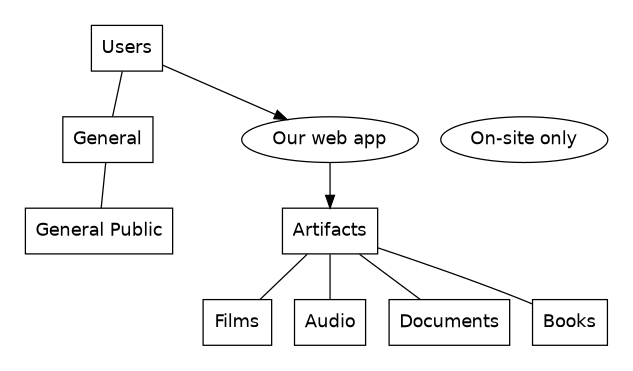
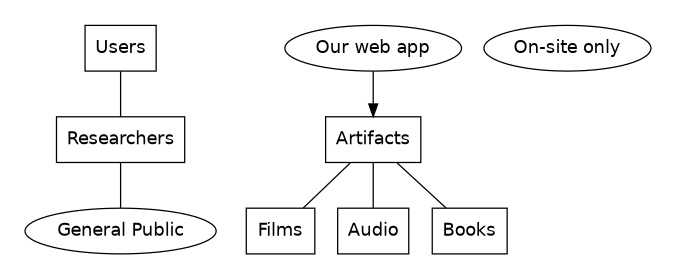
edge "Users" -> "Our web app": removed
node "General": label "General" -> "Researchers"
node "General Public": shape box -> ellipse
node "Documents": removed
